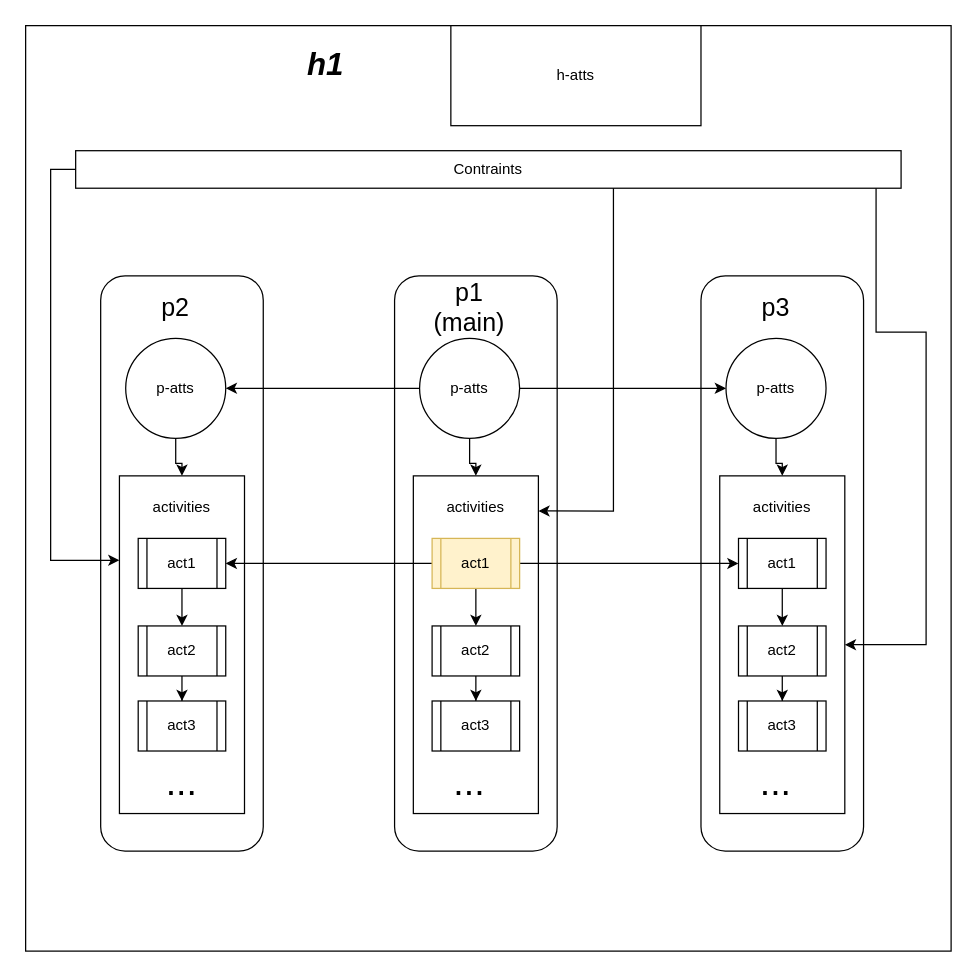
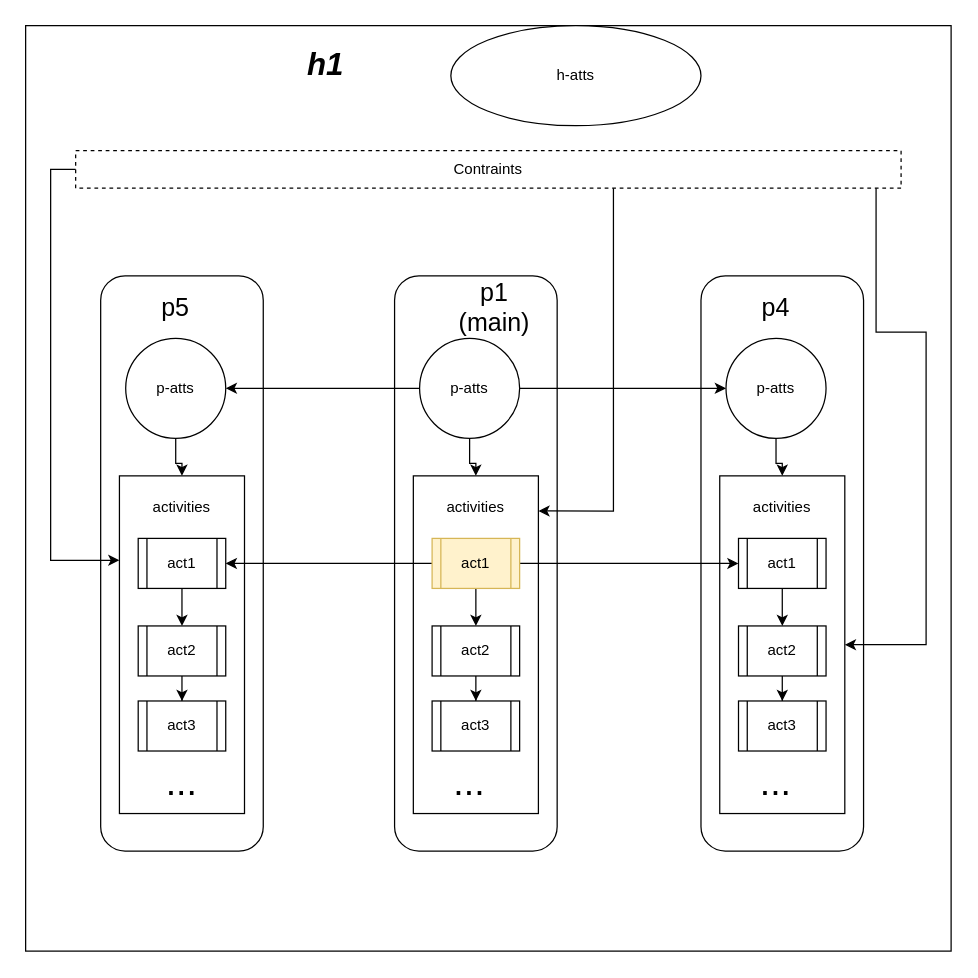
node "h-atts": shape rectangle -> ellipse
node "Contraints": style solid -> dashed
node "p2": label "p2" -> "p5"
node "p1 (main)": moved (469, 307) -> (494, 307)
node "p3": label "p3" -> "p4"
